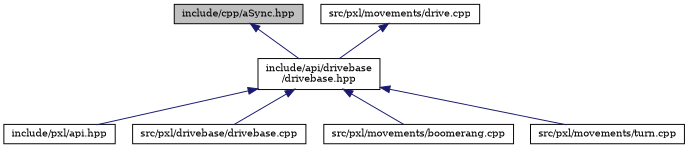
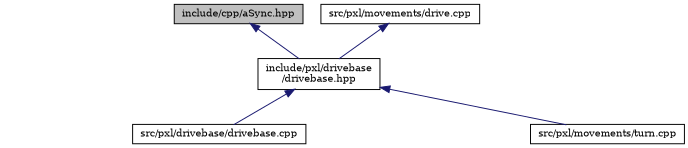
node "include/api/drivebase /drivebase.hpp": label "include/api/drivebase /drivebase.hpp" -> "include/pxl/drivebase /drivebase.hpp"
node "include/pxl/api.hpp": removed
node "src/pxl/movements/boomerang.cpp": removed
